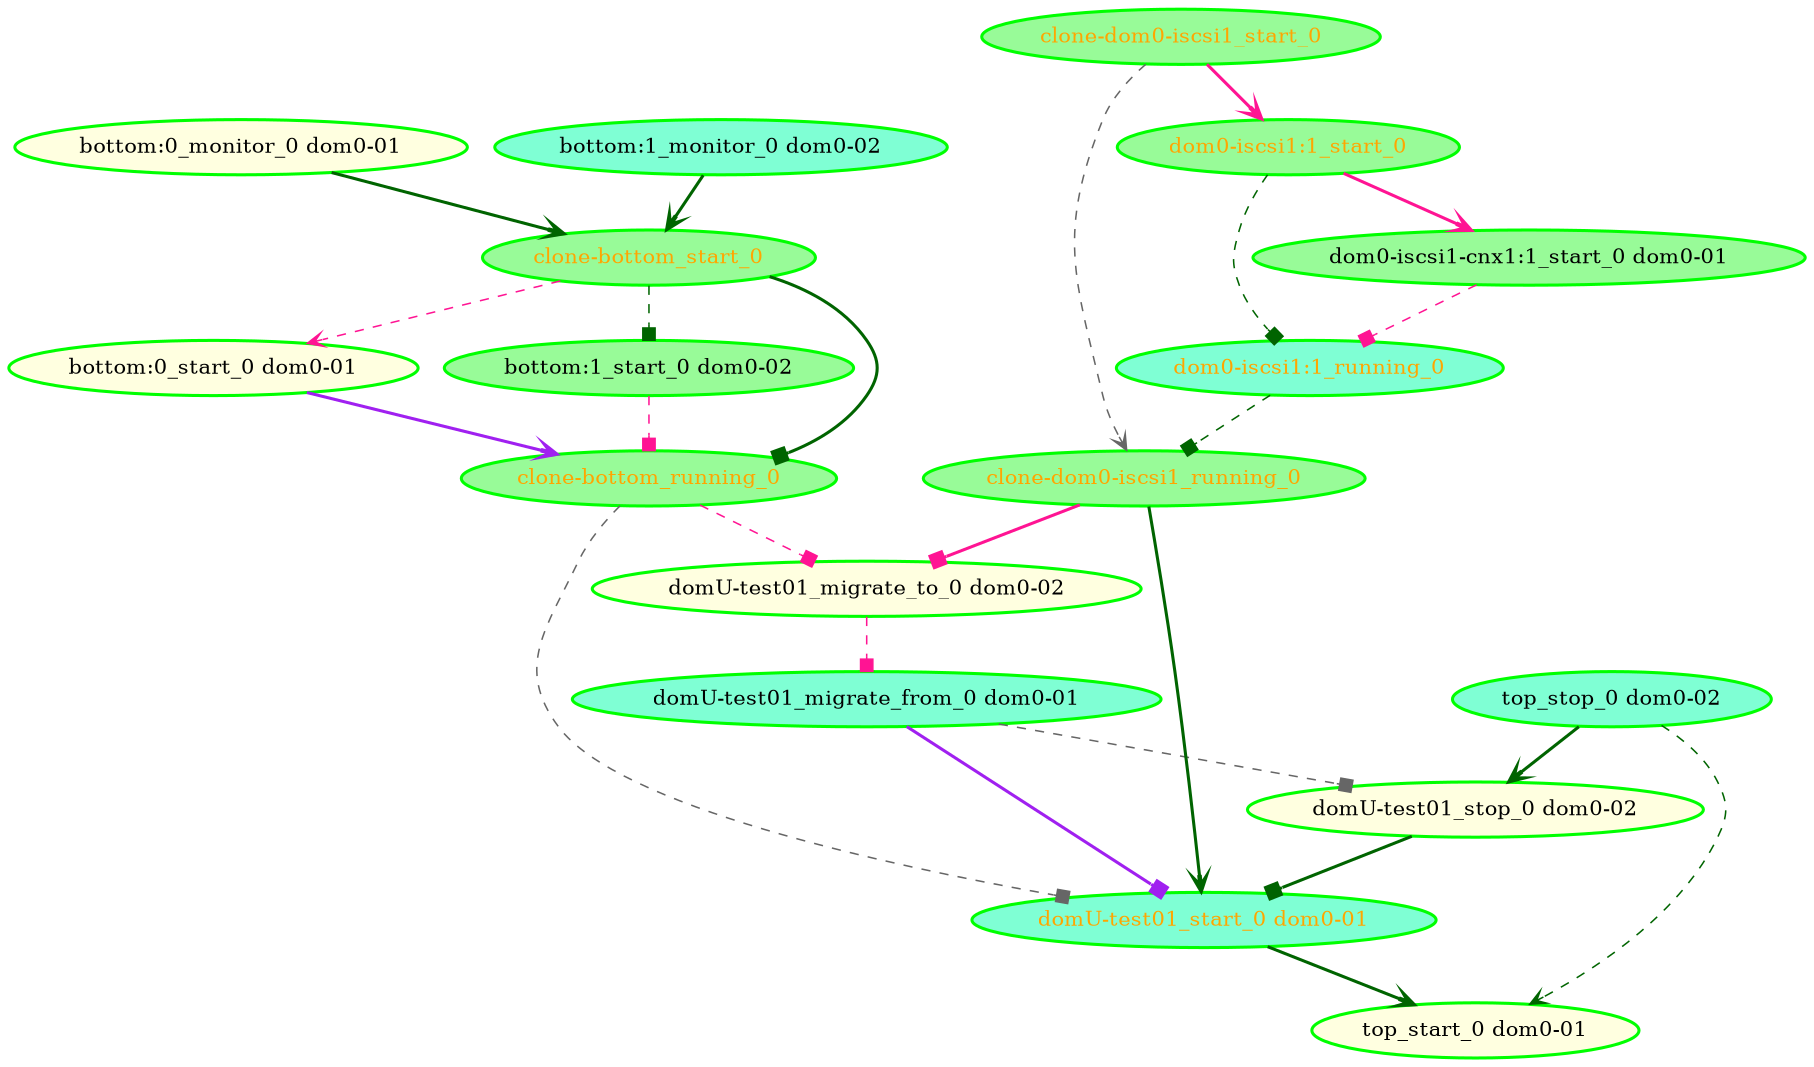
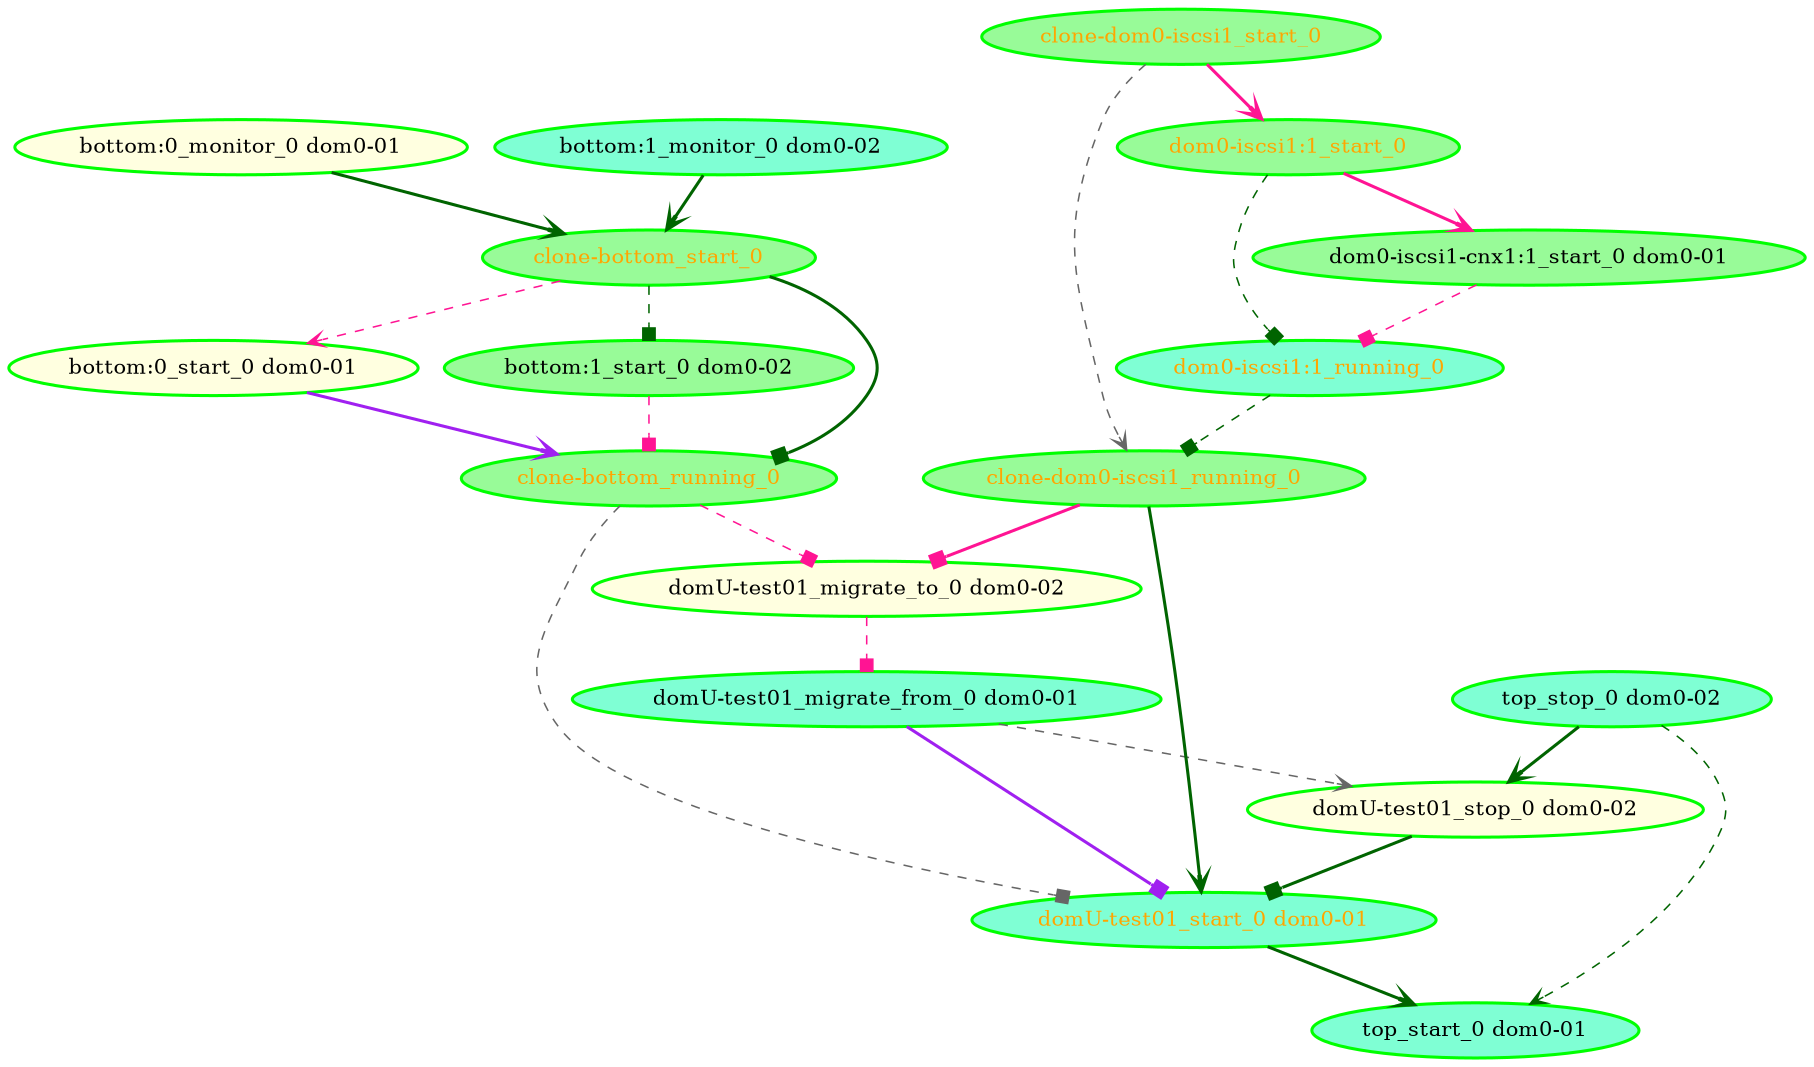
edge "domU-test01_migrate_from_0 dom0-01" -> "domU-test01_stop_0 dom0-02": arrowhead box -> vee
node "top_start_0 dom0-01": fillcolor lightyellow -> aquamarine
